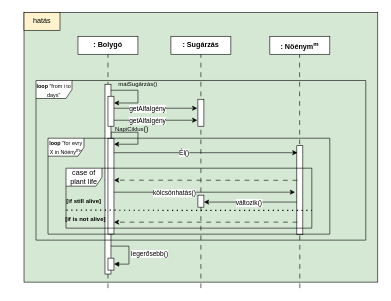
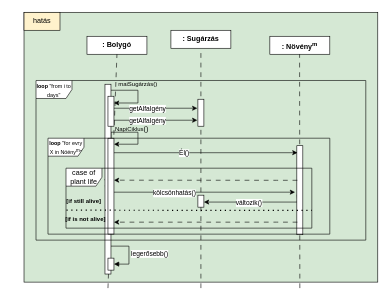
node ": Bolygó": moved (108, 45) -> (117, 45)
node ": Sugárzás": moved (201, 45) -> (201, 39)
node ": Nöénymm": label ": Nöénymm" -> ": Növénym"
